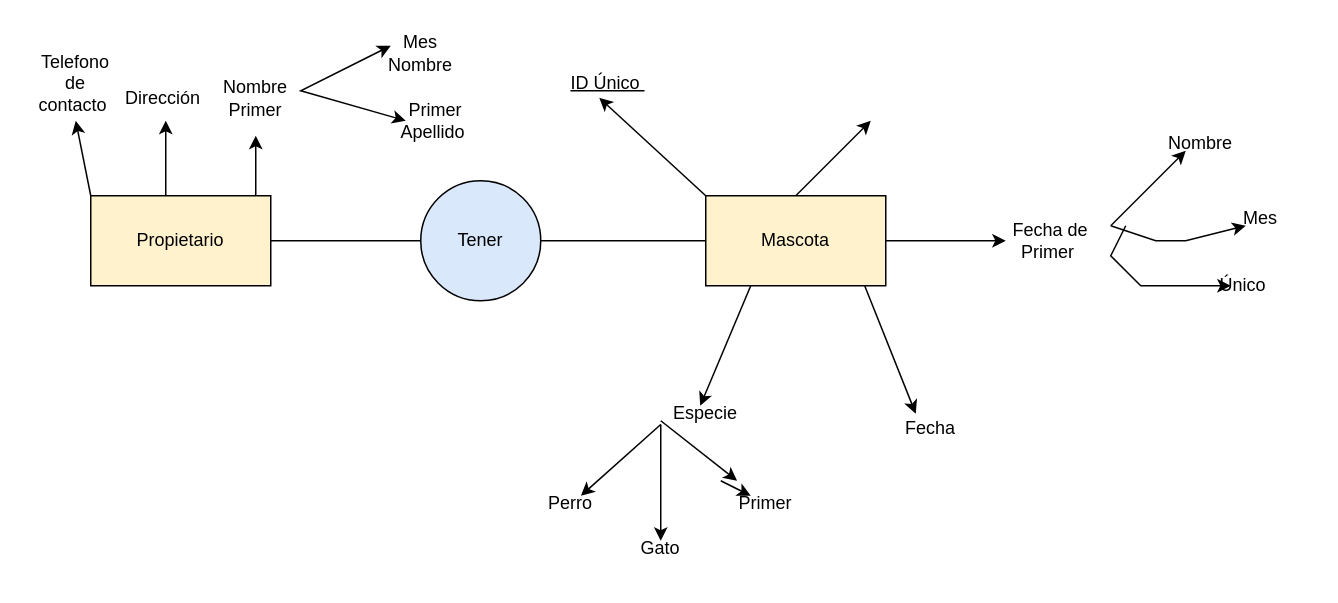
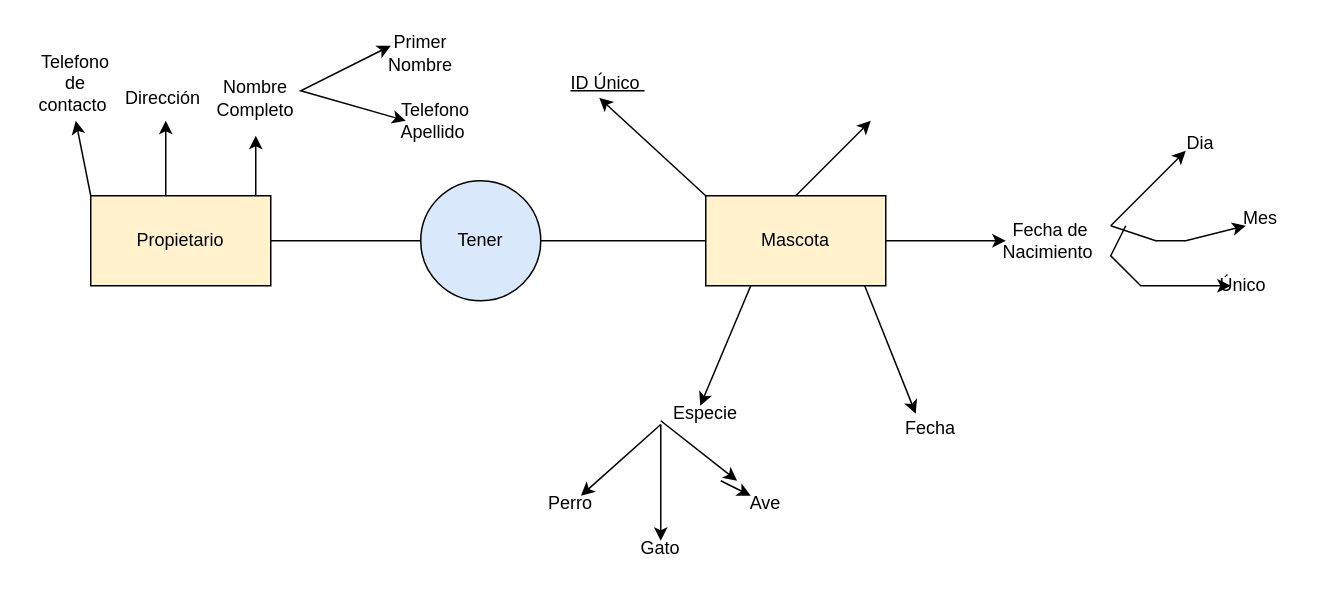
node "Mes Nombre": label "Mes Nombre" -> "Primer Nombre"
node "Nombre Primer": label "Nombre Primer" -> "Nombre Completo"
node "Primer Apellido": label "Primer Apellido" -> "Telefono Apellido"
node "Nombre": label "Nombre" -> "Dia"
node "Fecha de Primer": label "Fecha de Primer" -> "Fecha de Nacimiento"
node "Primer": label "Primer" -> "Ave"
